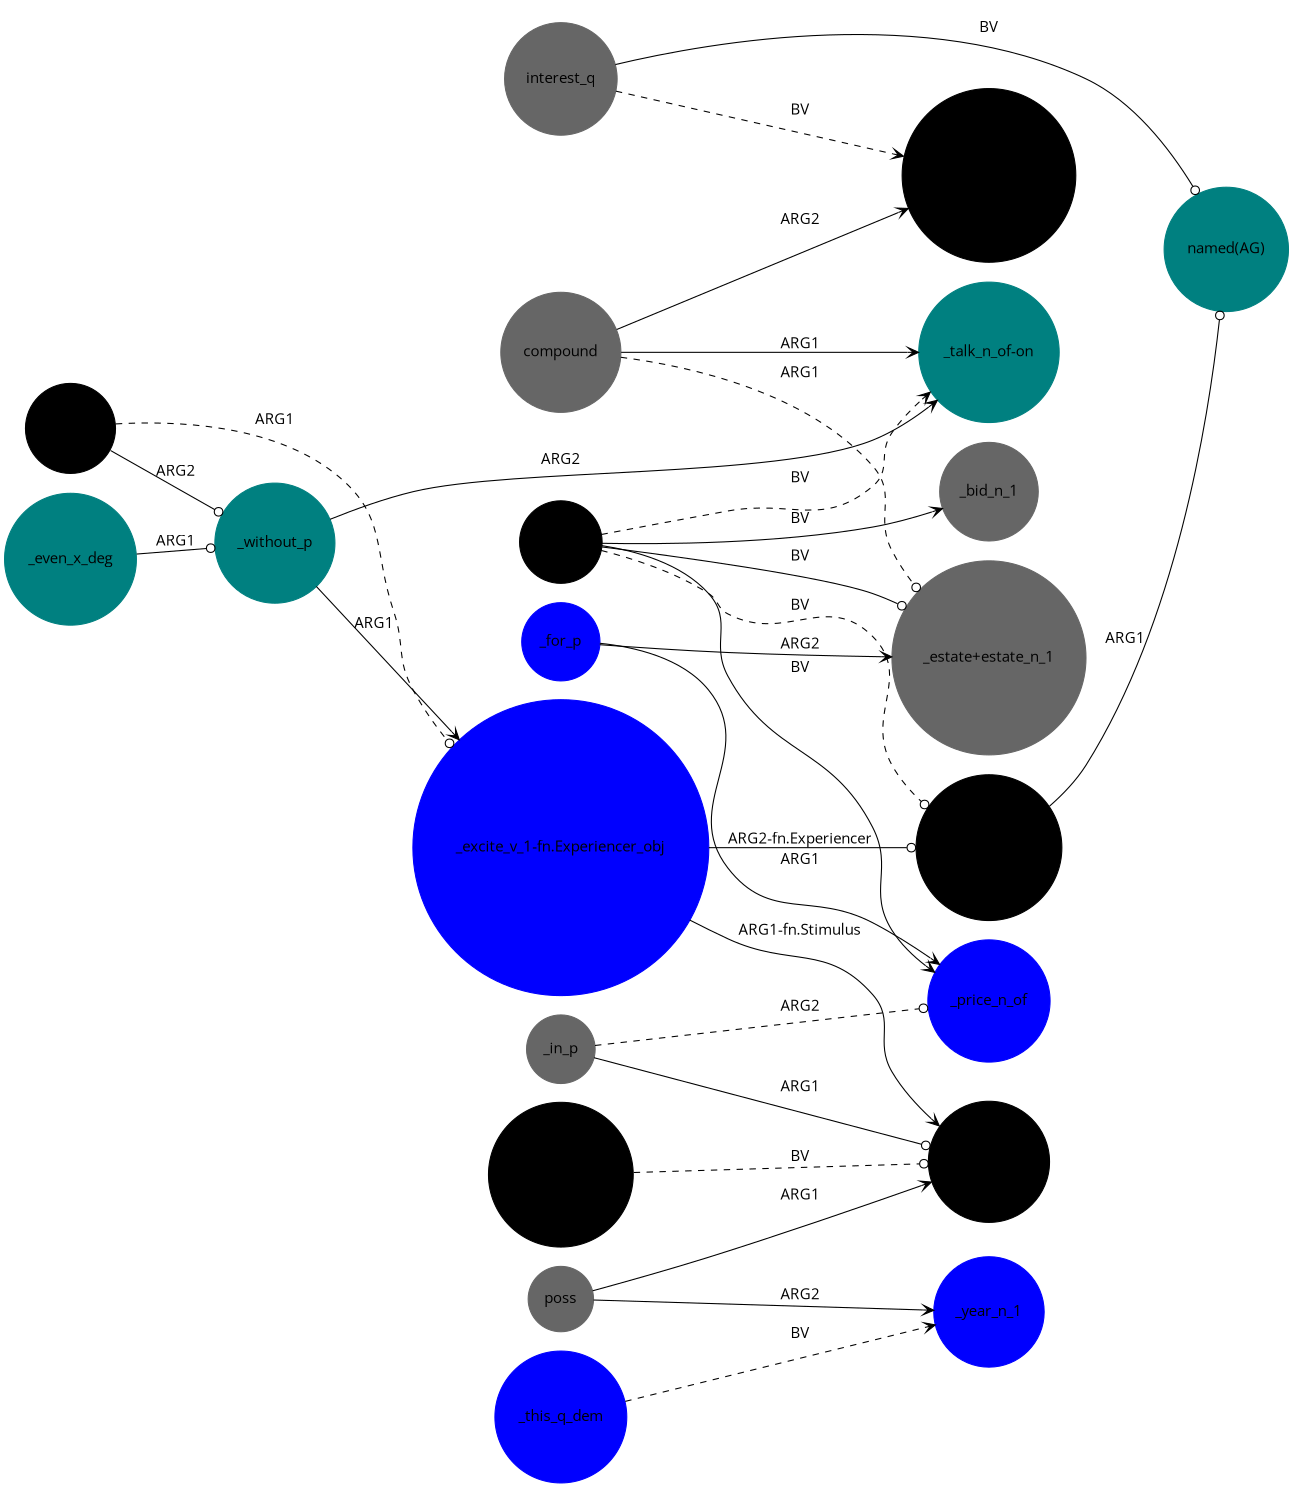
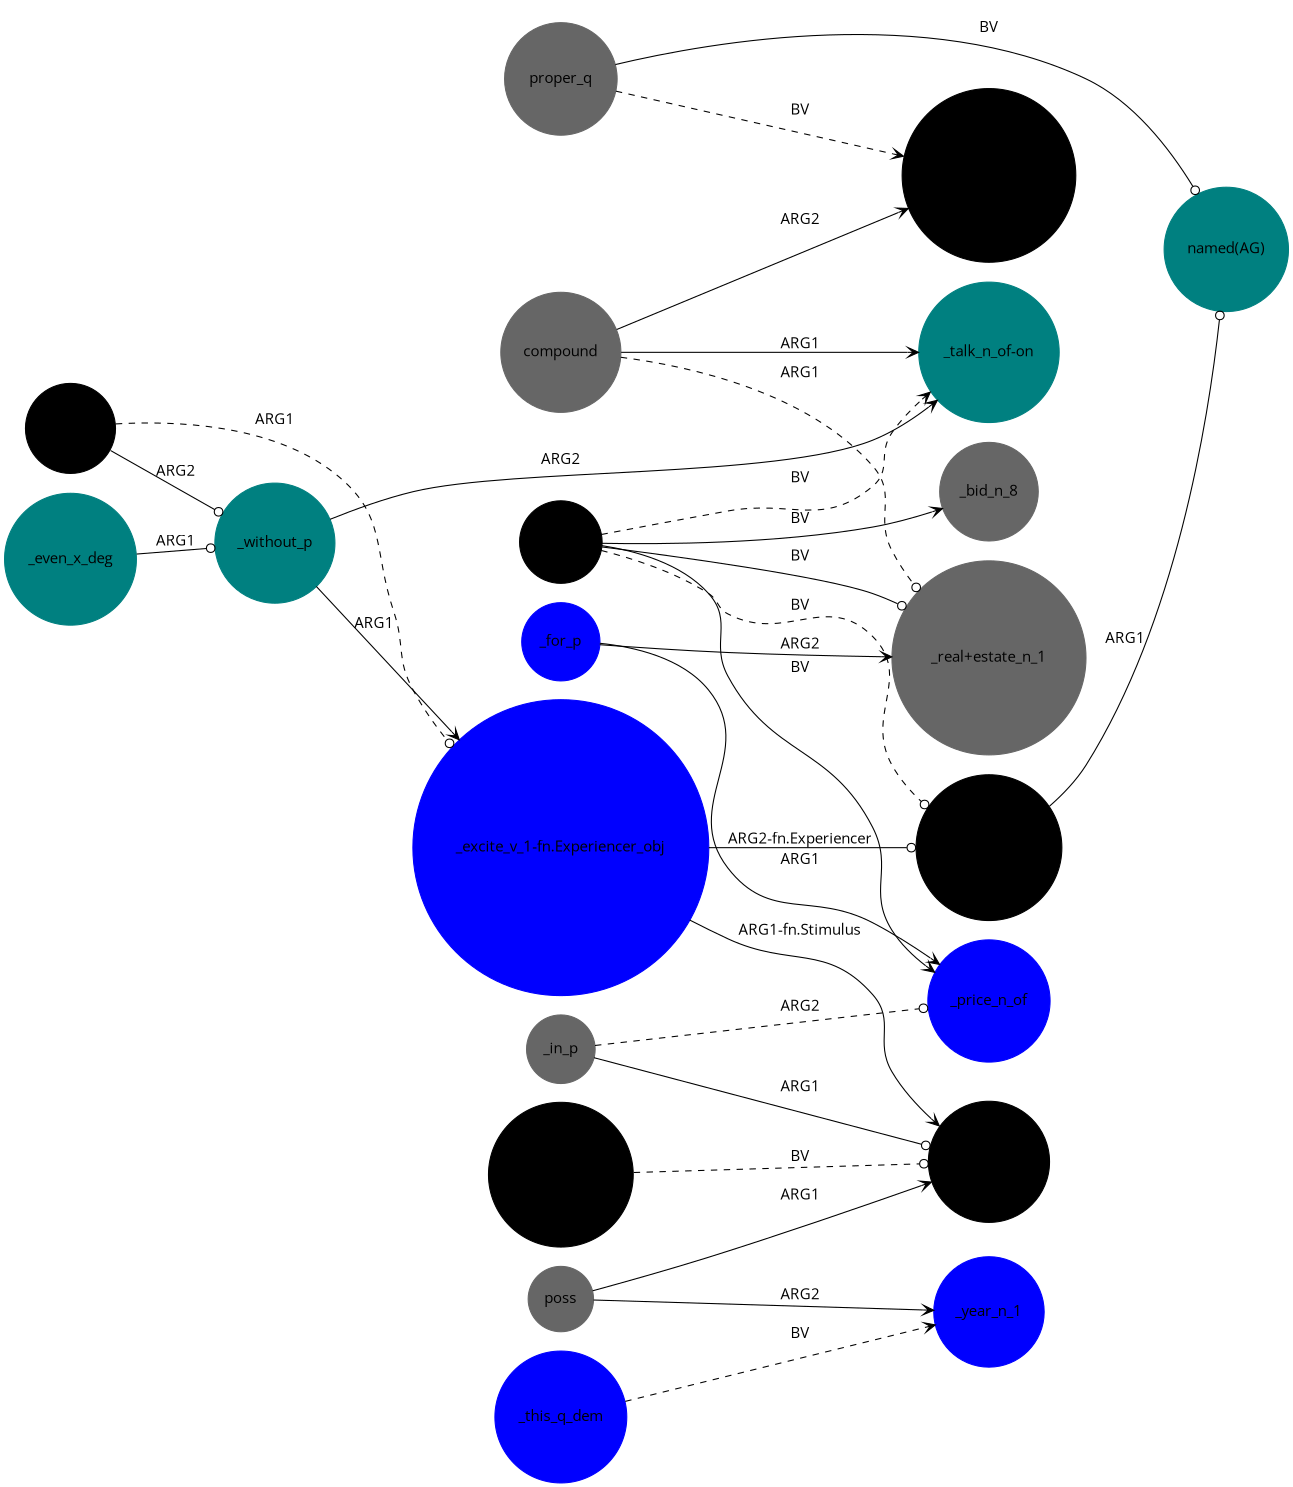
node "interest_q": label "interest_q" -> "proper_q"
node "_bid_n_1": label "_bid_n_1" -> "_bid_n_8"
node "_estate+estate_n_1": label "_estate+estate_n_1" -> "_real+estate_n_1"
